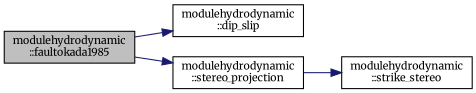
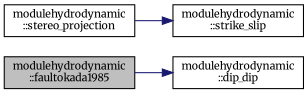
node "modulehydrodynamic ::dip_slip": label "modulehydrodynamic ::dip_slip" -> "modulehydrodynamic ::dip_dip"
edge "modulehydrodynamic ::faultokada1985" -> "modulehydrodynamic ::stereo_projection": removed
node "modulehydrodynamic ::strike_stereo": label "modulehydrodynamic ::strike_stereo" -> "modulehydrodynamic ::strike_slip"
